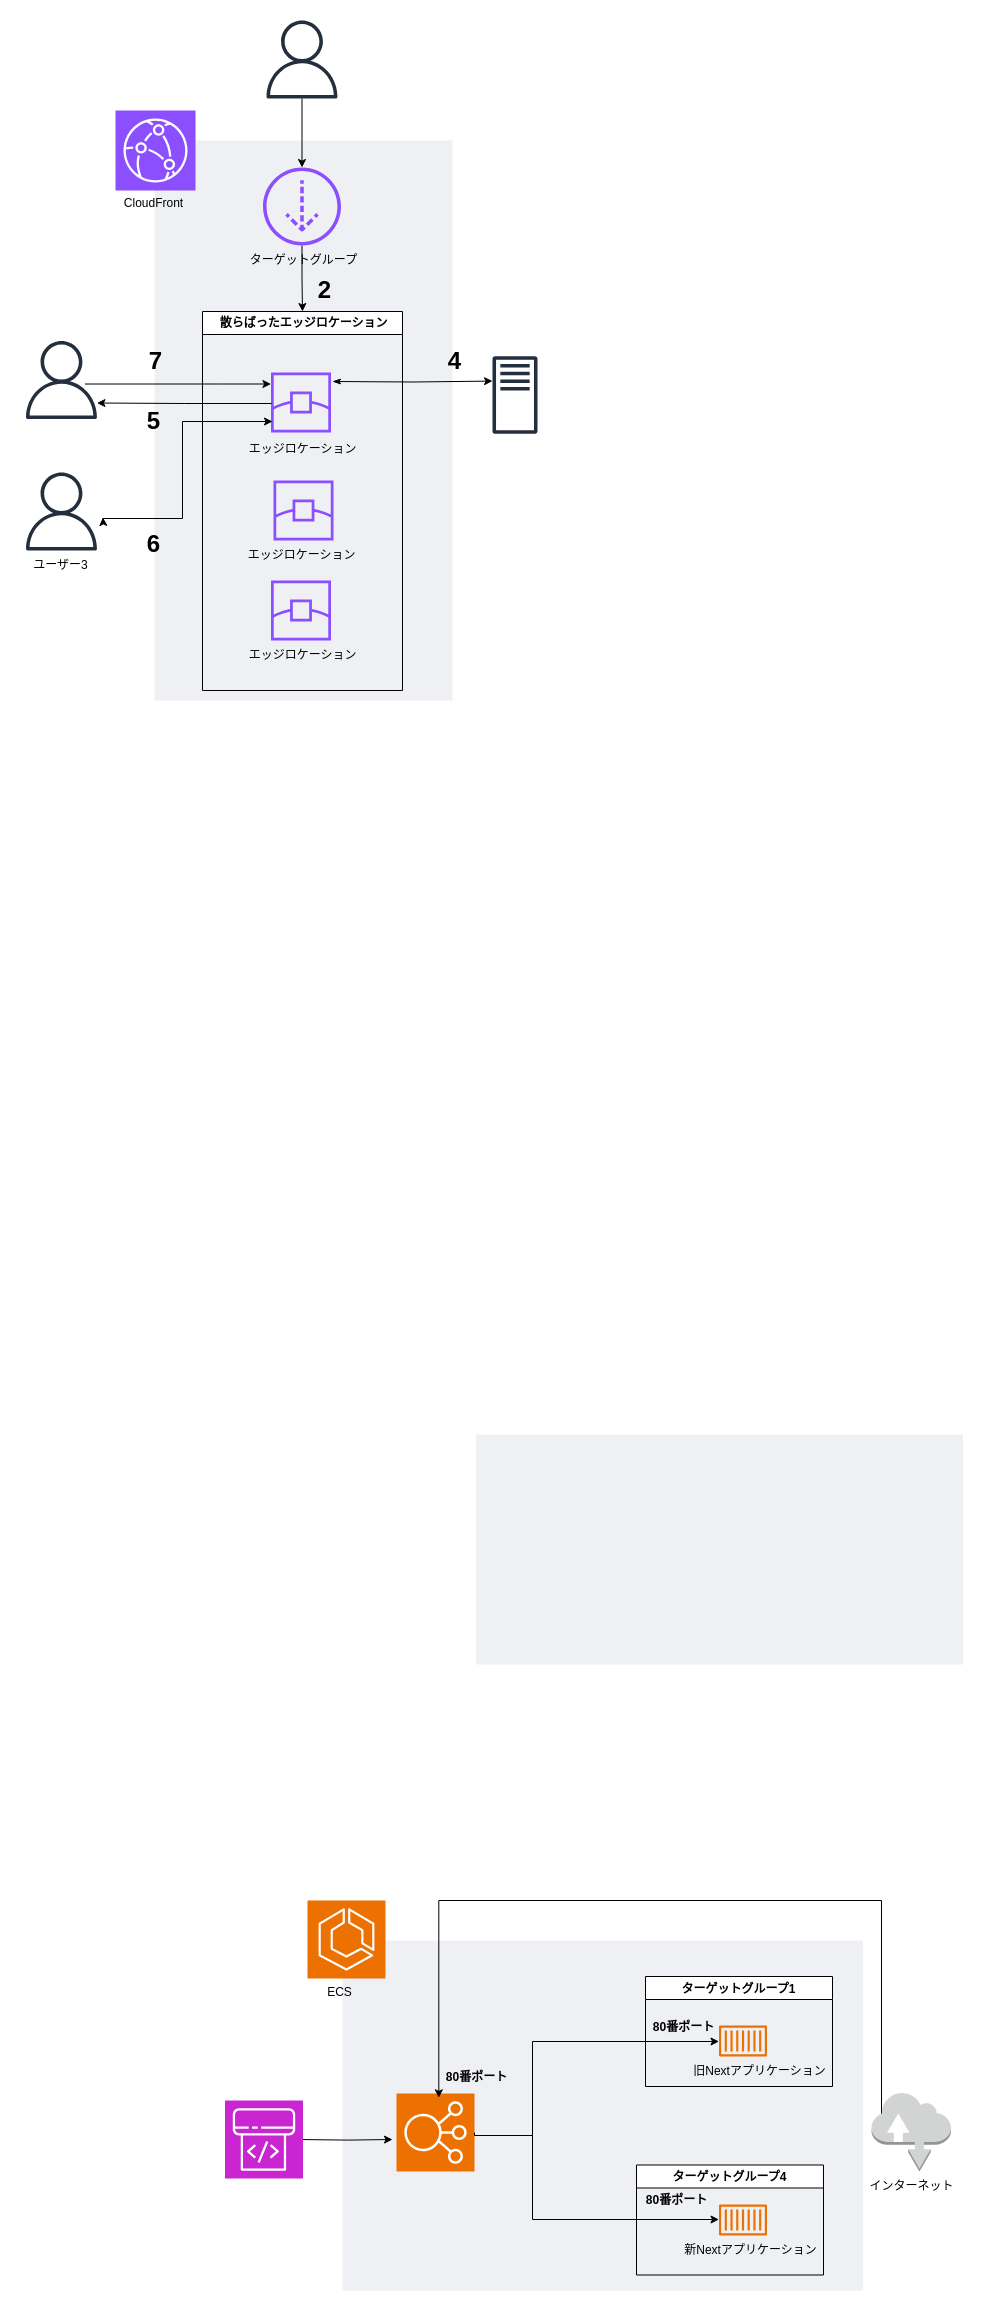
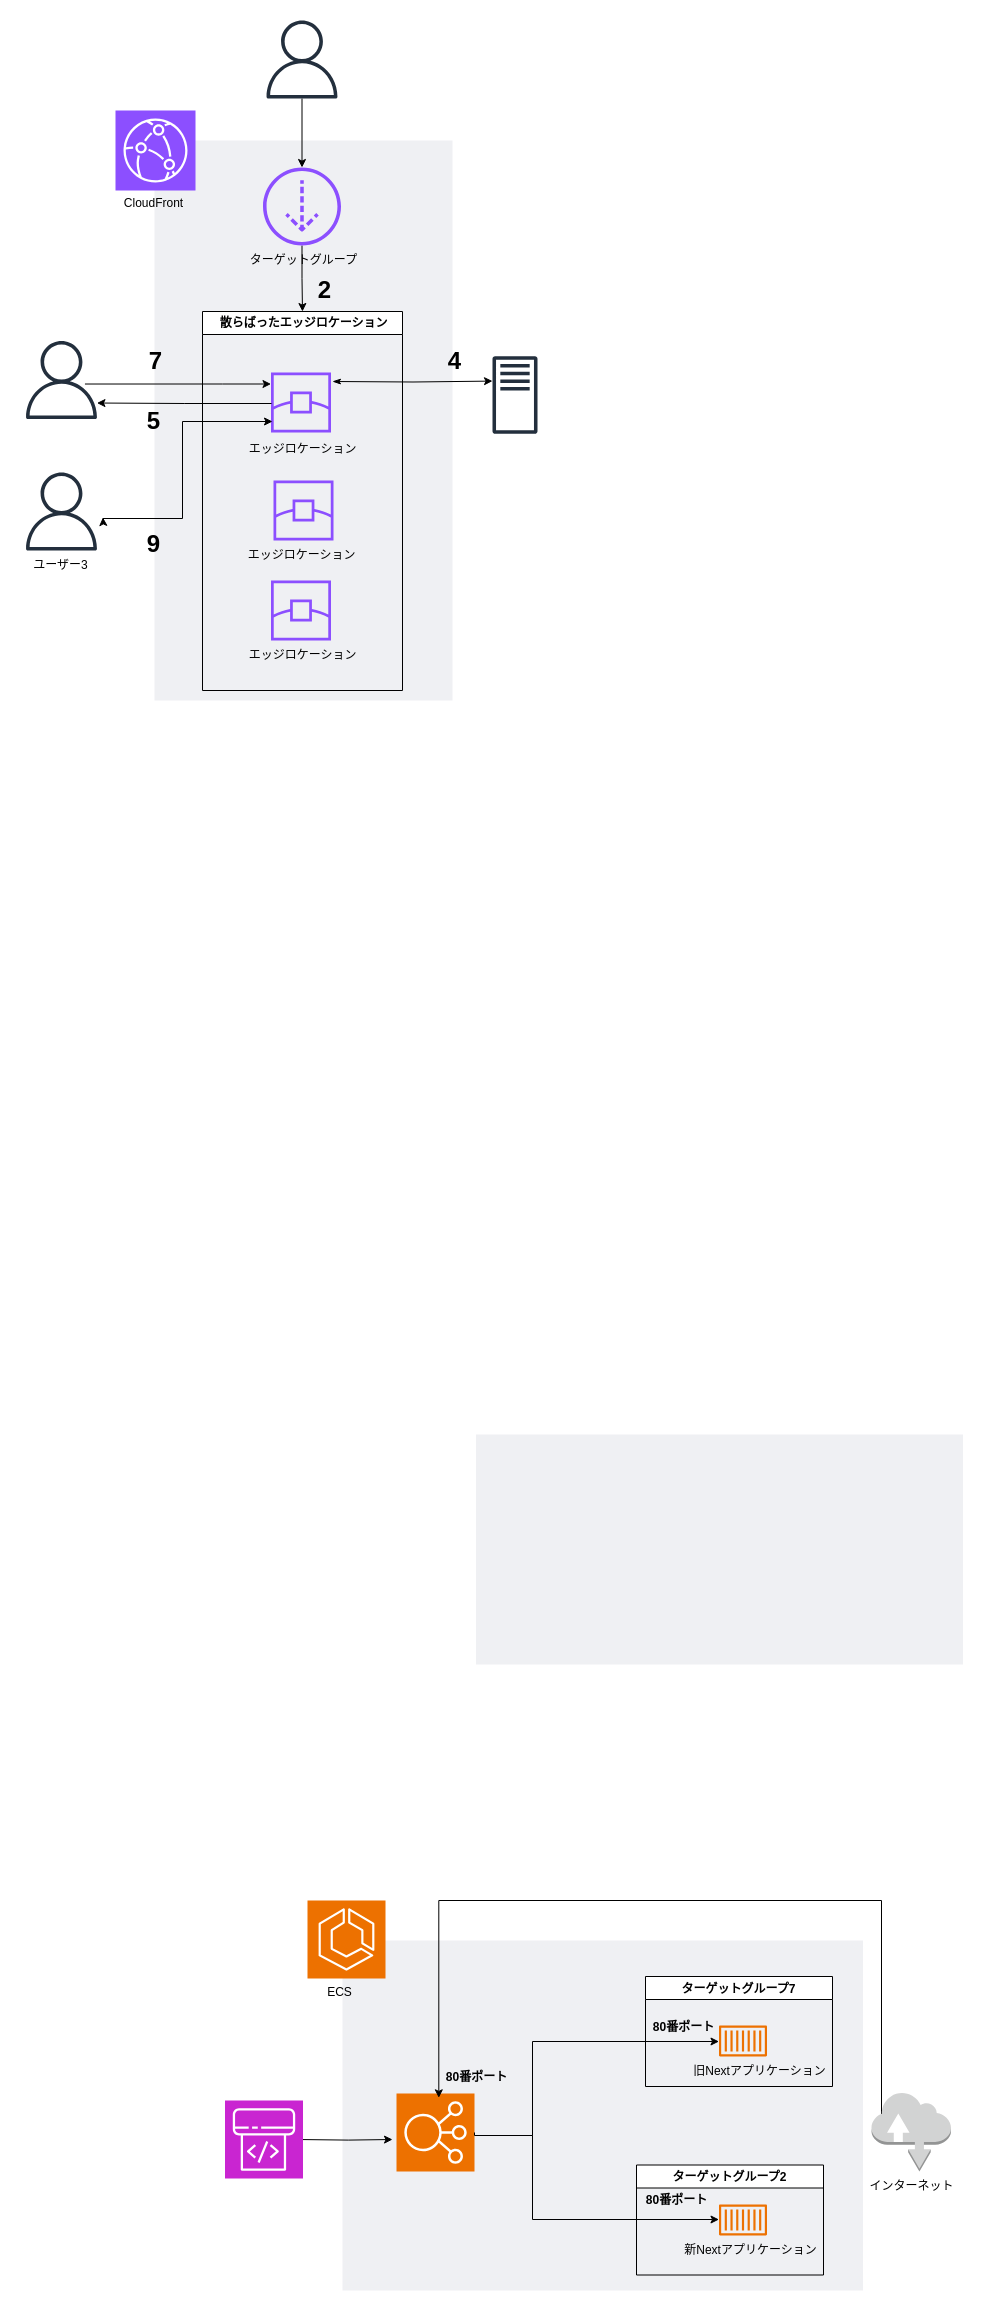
node "6": label "6" -> "9"
node "ターゲットグループ1": label "ターゲットグループ1" -> "ターゲットグループ7"
node "ターゲットグループ4": label "ターゲットグループ4" -> "ターゲットグループ2"
